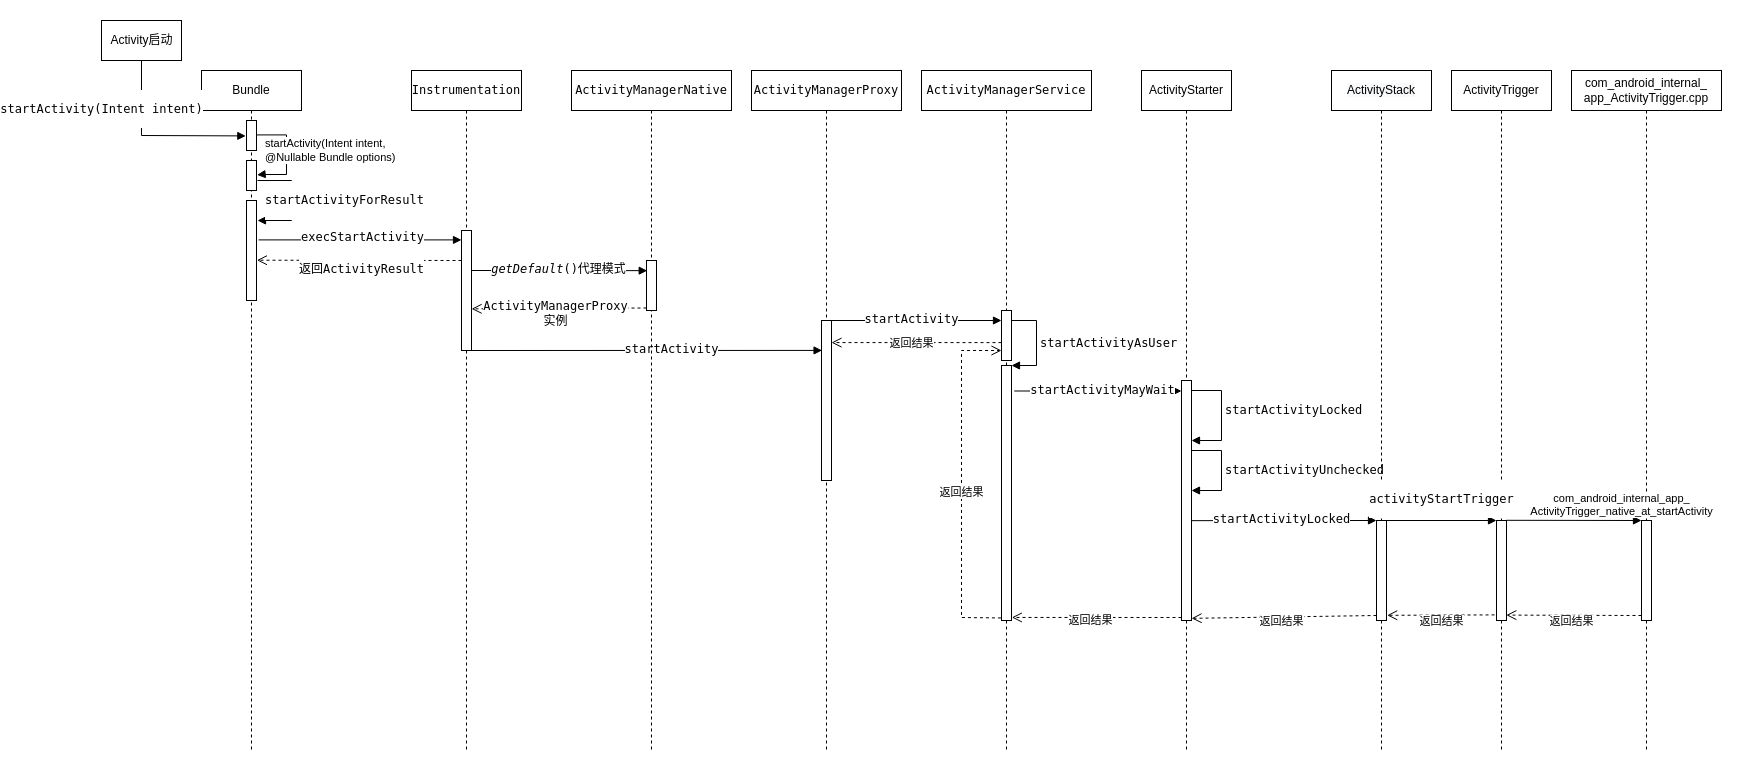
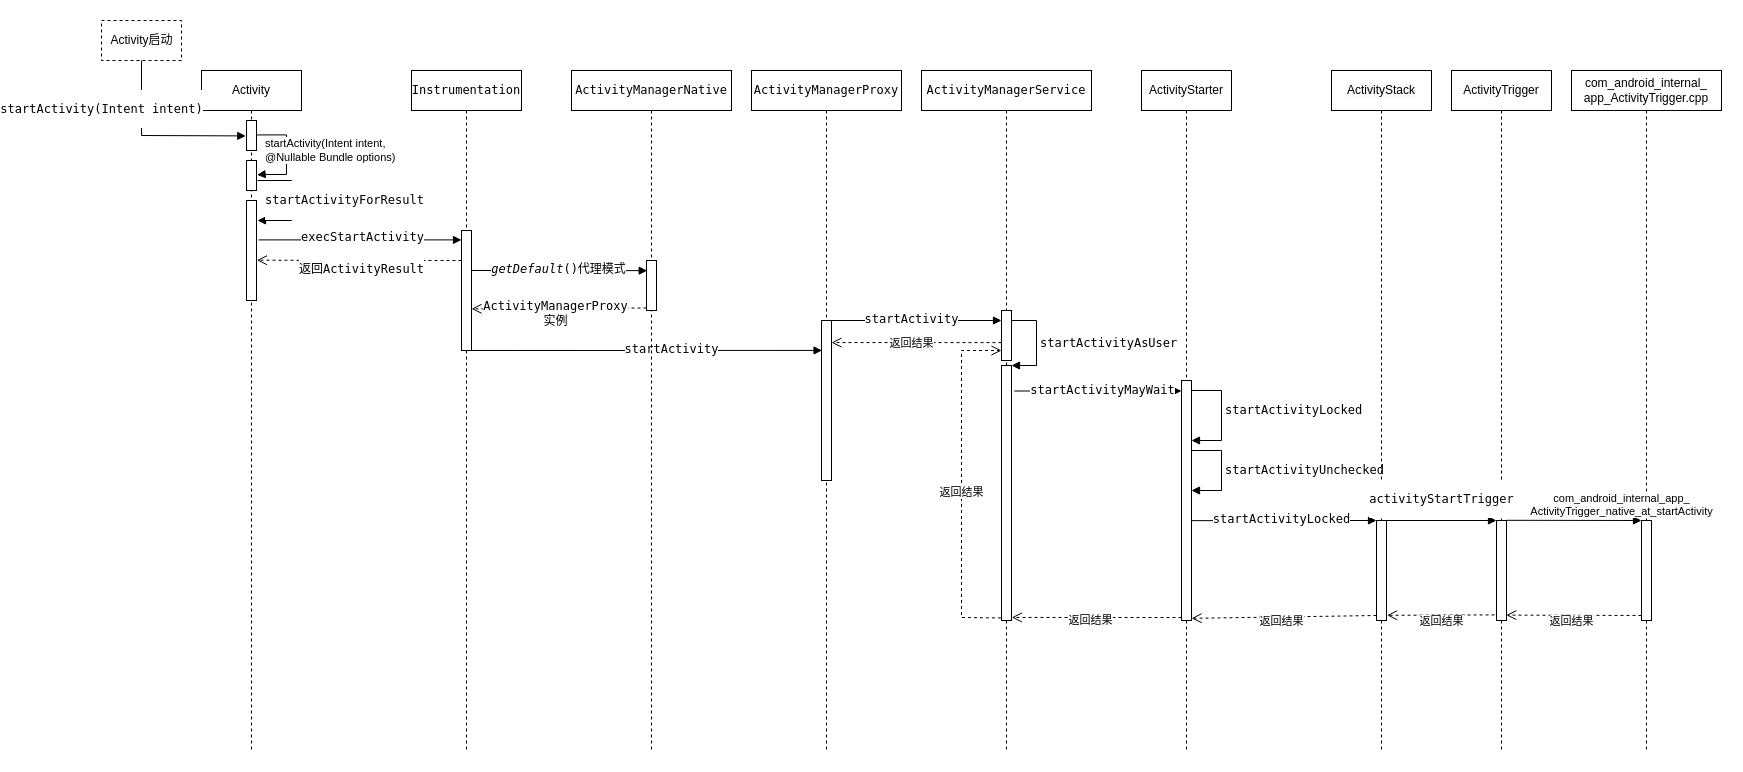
node "Activity启动": style solid -> dashed
node "Bundle": label "Bundle" -> "Activity"
